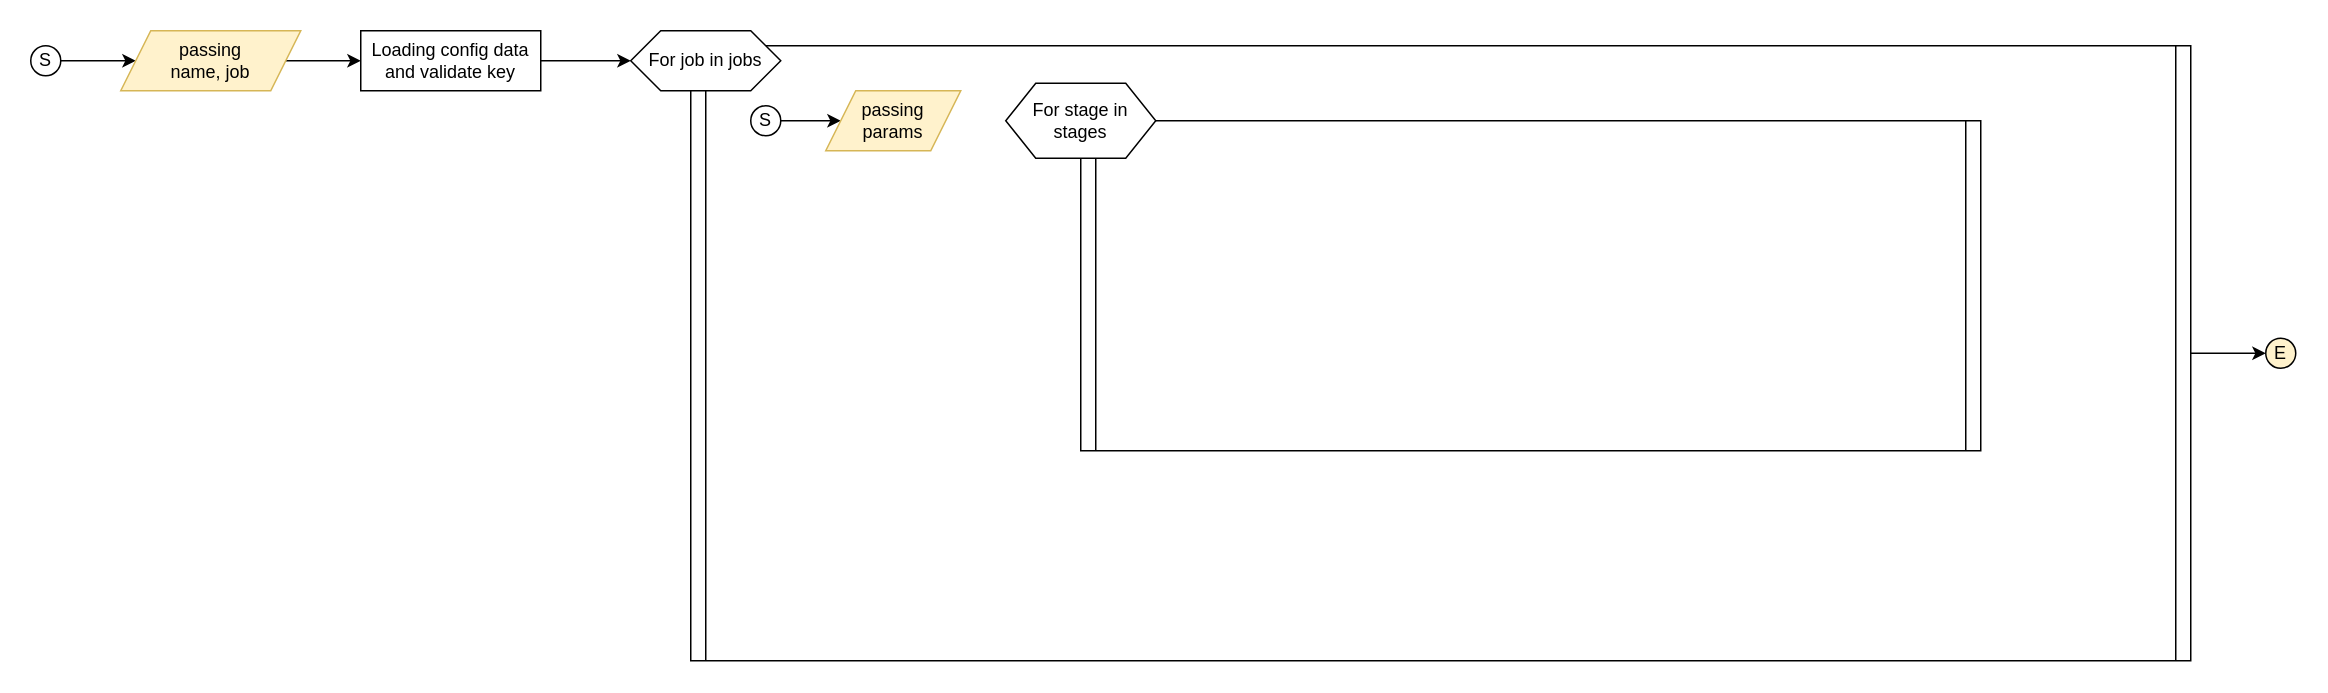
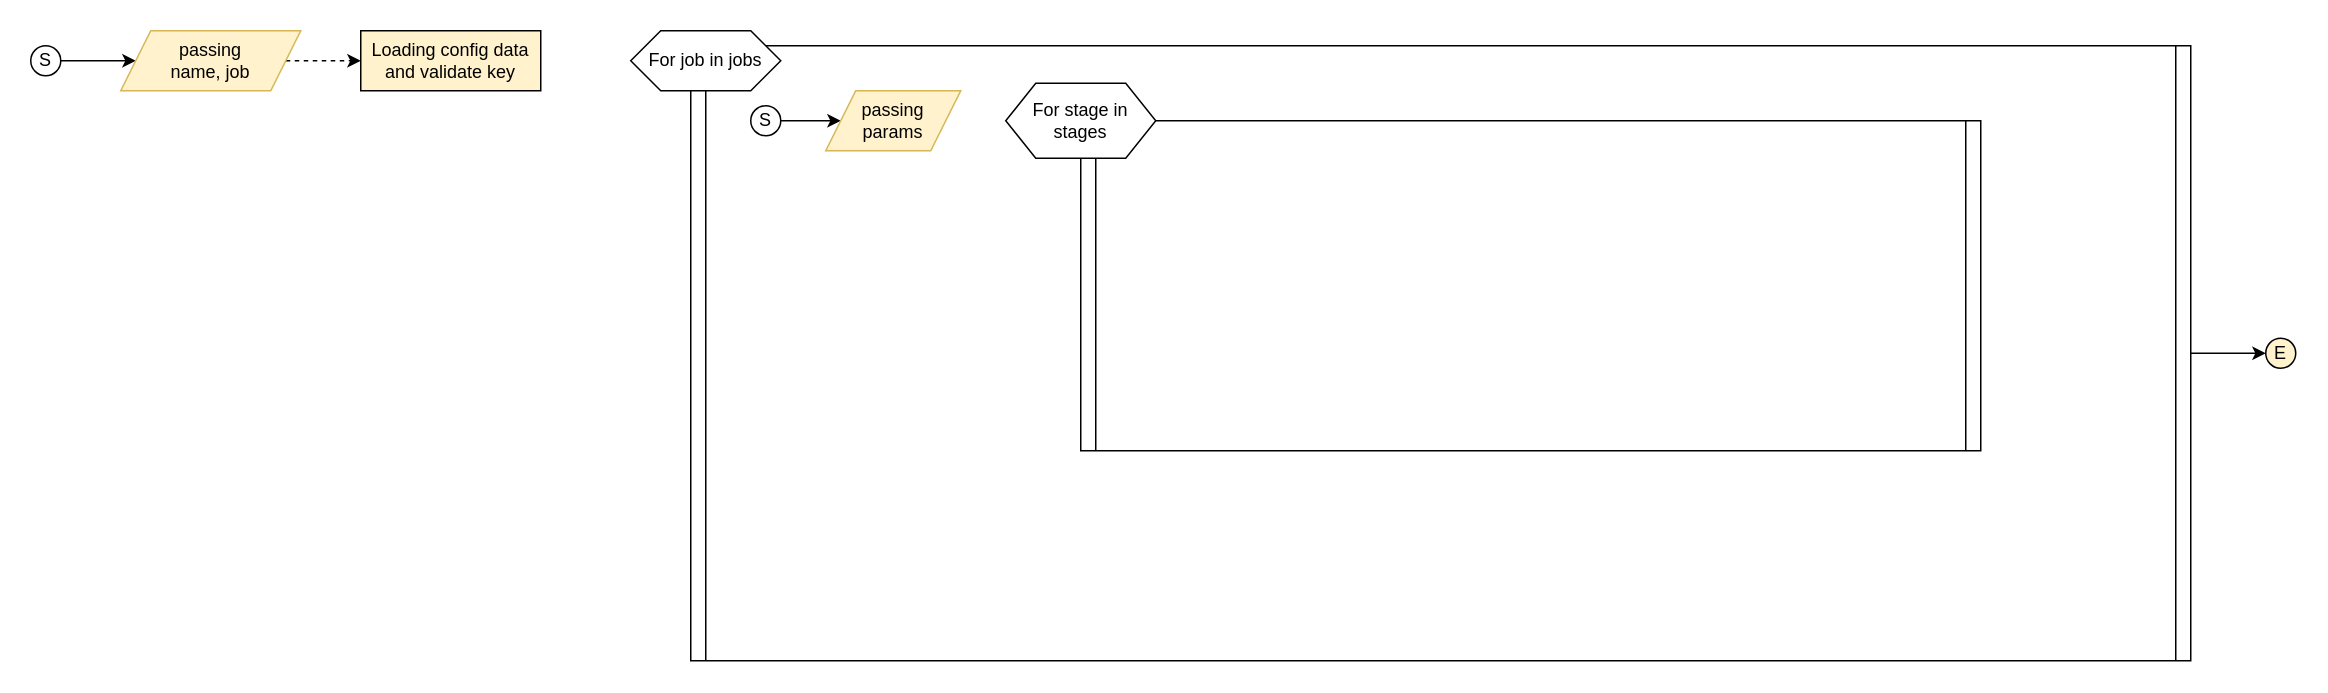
edge "passing name, job" -> "Loading config data and validate key": style solid -> dashed
node "Loading config data and validate key": fillcolor #ffffff -> #fff2cc
edge "Loading config data and validate key" -> "For job in jobs": removed
